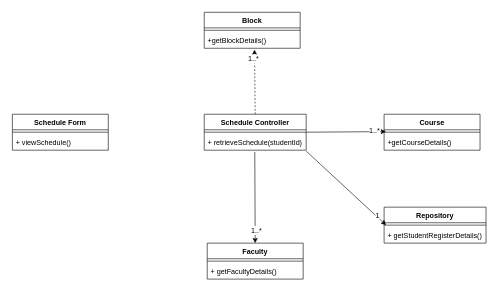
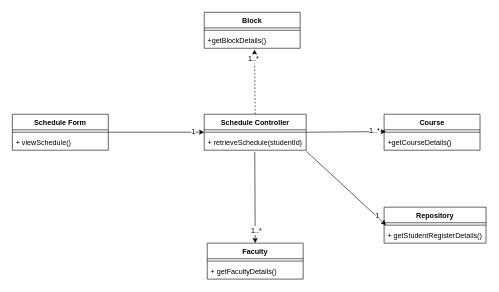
edge "Schedule Form" -> "Schedule Controller": added, label "1"
